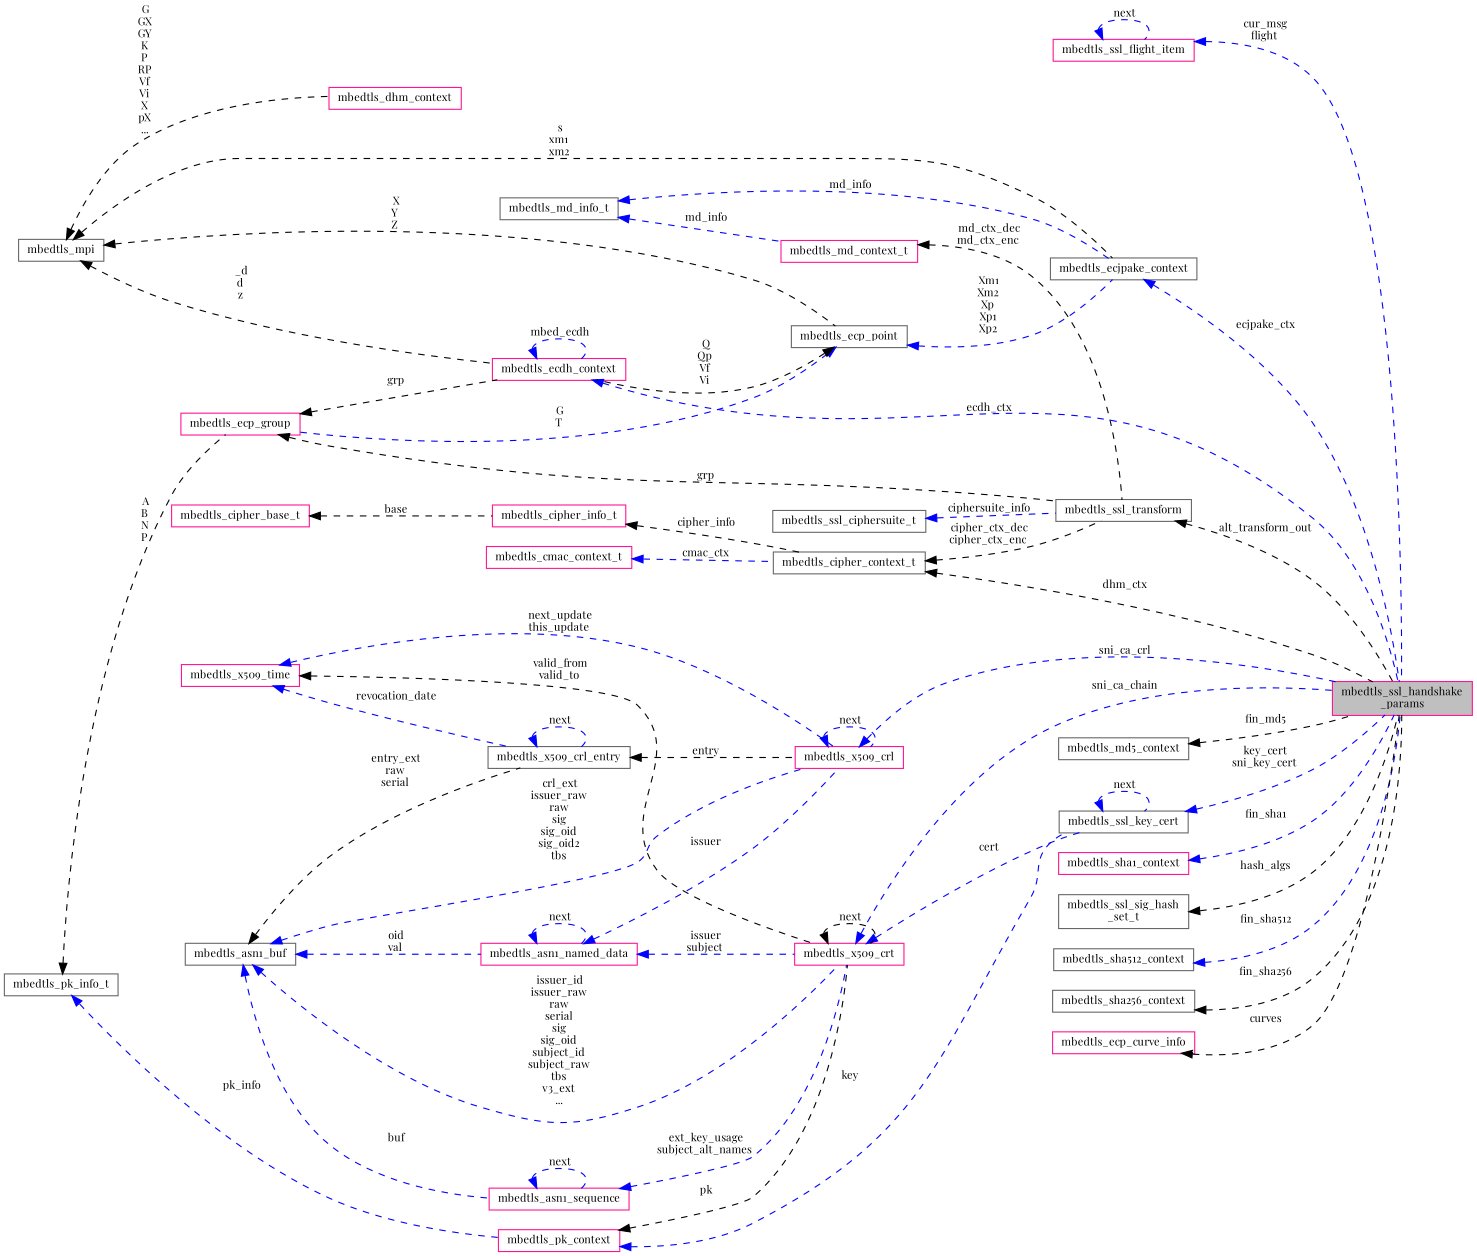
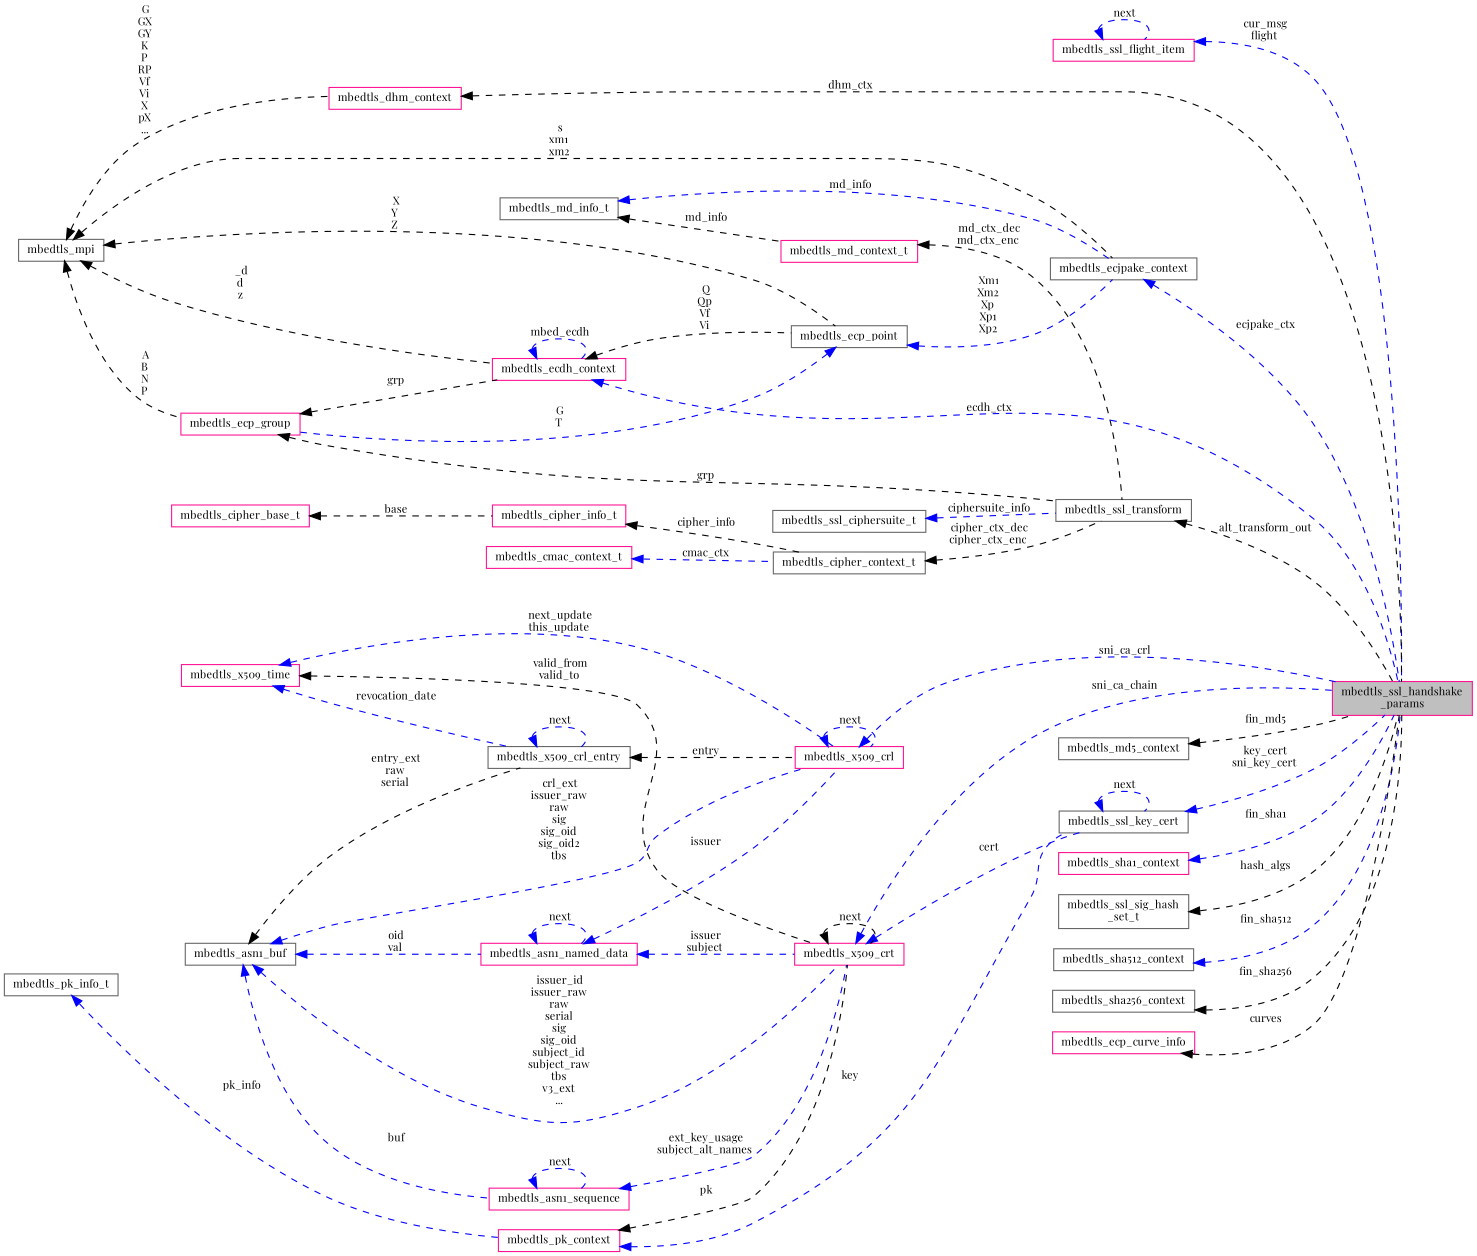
edge "mbedtls_md_context_t" -> "mbedtls_md_info_t": color blue -> black
edge "mbedtls_ecdh_context" -> "mbedtls_ecp_point": reversed
edge "mbedtls_ssl_handshake _params" -> "mbedtls_cipher_context_t": now "mbedtls_ssl_handshake _params" -> "mbedtls_dhm_context"
edge "mbedtls_ecp_group" -> "mbedtls_pk_info_t": now "mbedtls_ecp_group" -> "mbedtls_mpi"
